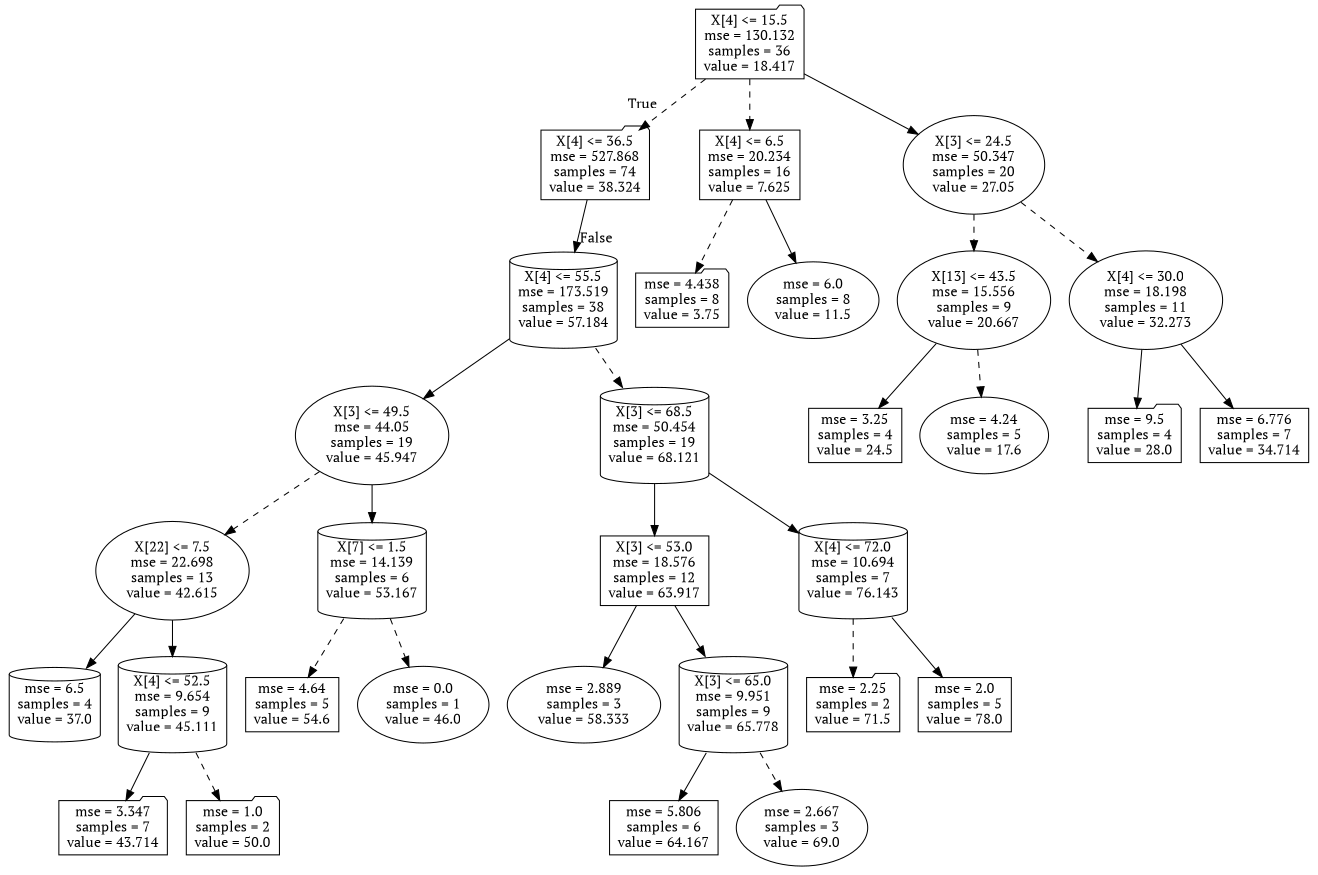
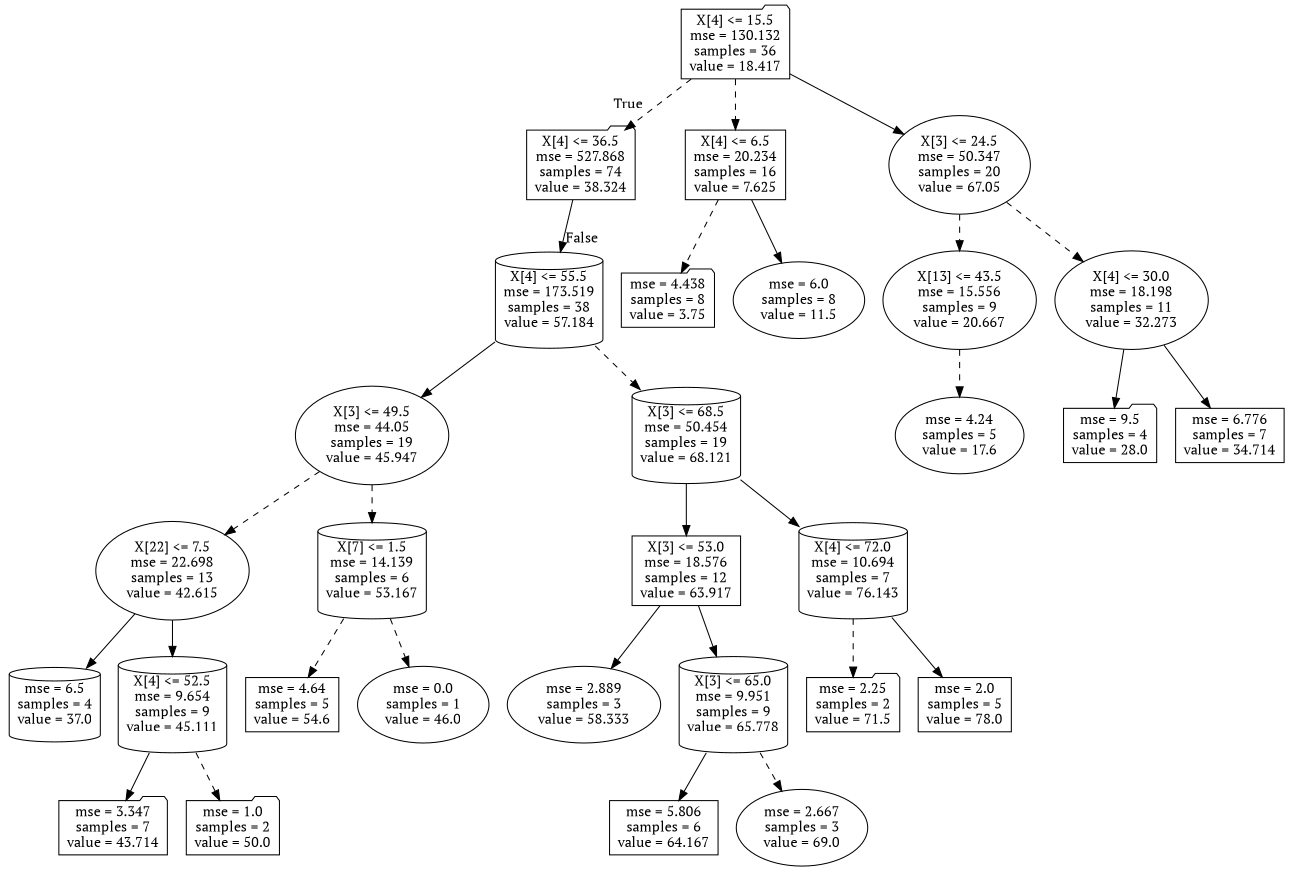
node "X[3] <= 24.5 mse = 50.347 samples = 20 value = 27.05": label "X[3] <= 24.5 mse = 50.347 samples = 20 value = 27.05" -> "X[3] <= 24.5 mse = 50.347 samples = 20 value = 67.05"
node "mse = 3.25 samples = 4 value = 24.5": removed
edge "X[3] <= 49.5 mse = 44.05 samples = 19 value = 45.947" -> "X[7] <= 1.5 mse = 14.139 samples = 6 value = 53.167": style solid -> dashed
